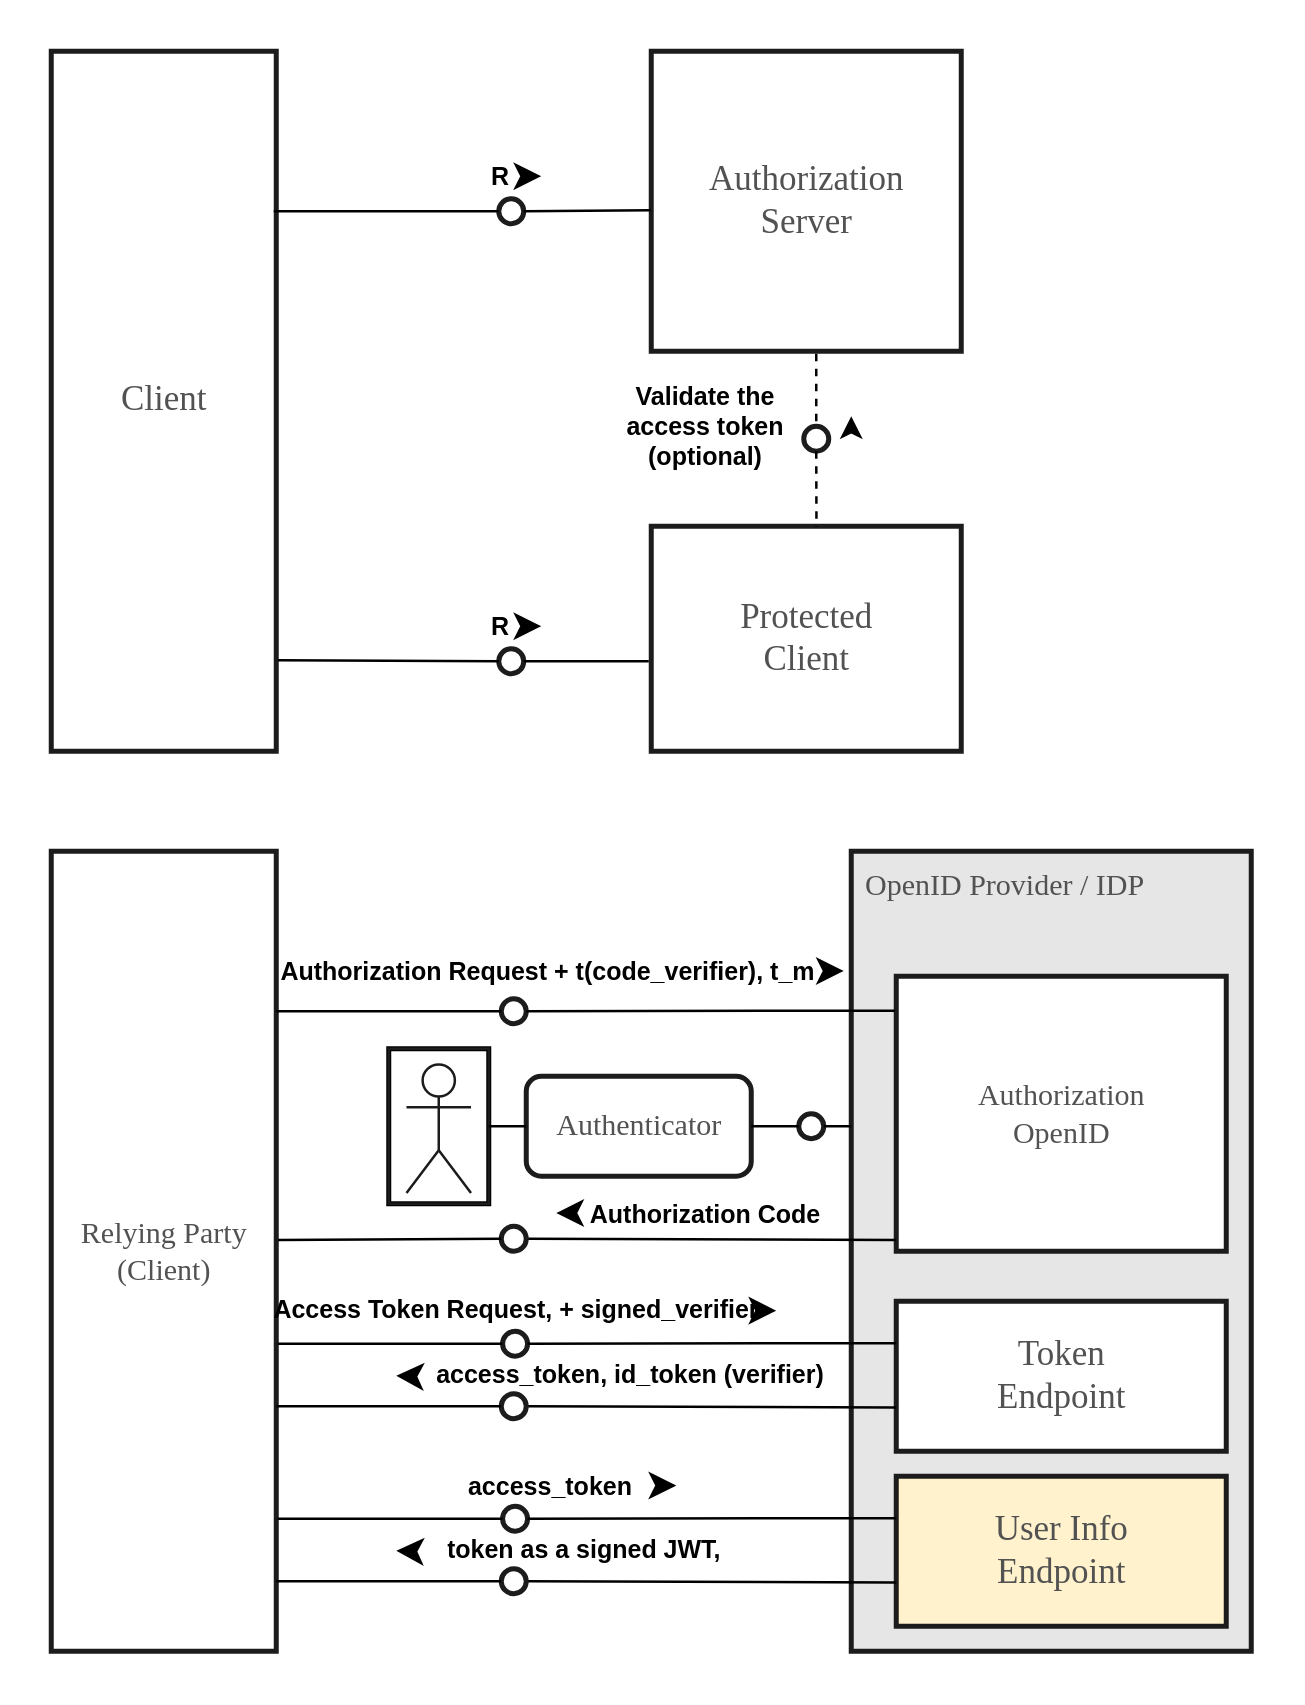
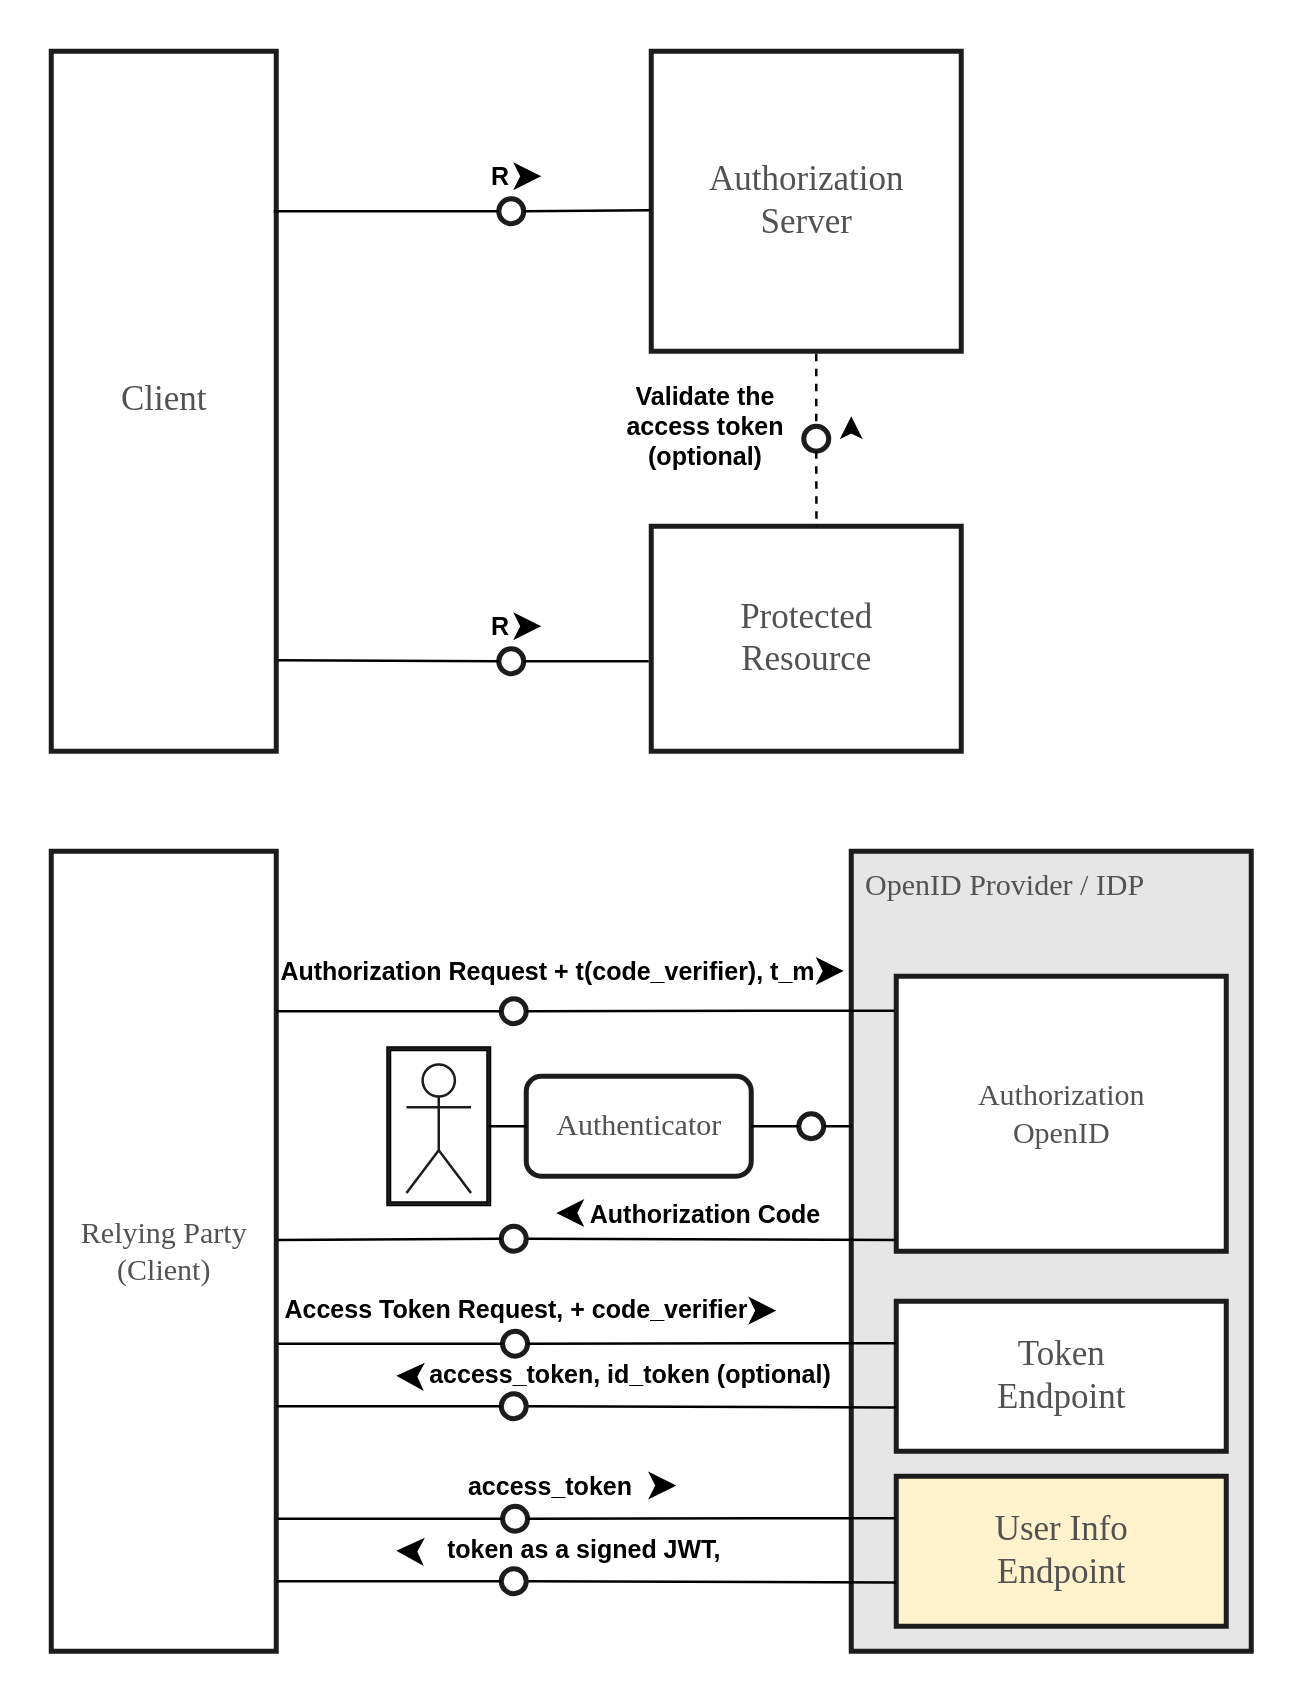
node "Protected Client": label "Protected Client" -> "Protected Resource"
node "Access Token Request, + signed_verifier": label "Access Token Request, + signed_verifier" -> "Access Token Request, + code_verifier"
node "access_token, id_token (verifier)": label "access_token, id_token (verifier)" -> "access_token, id_token (optional)"
